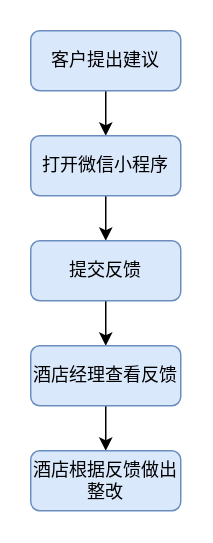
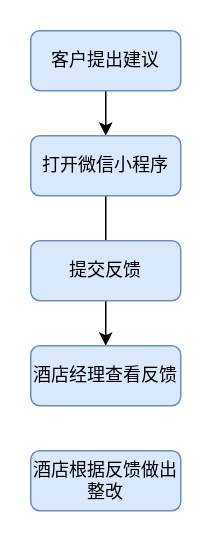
edge "打开微信小程序" -> "提交反馈": arrowhead classic -> none
edge "酒店经理查看反馈" -> "酒店根据反馈做出整改": removed
